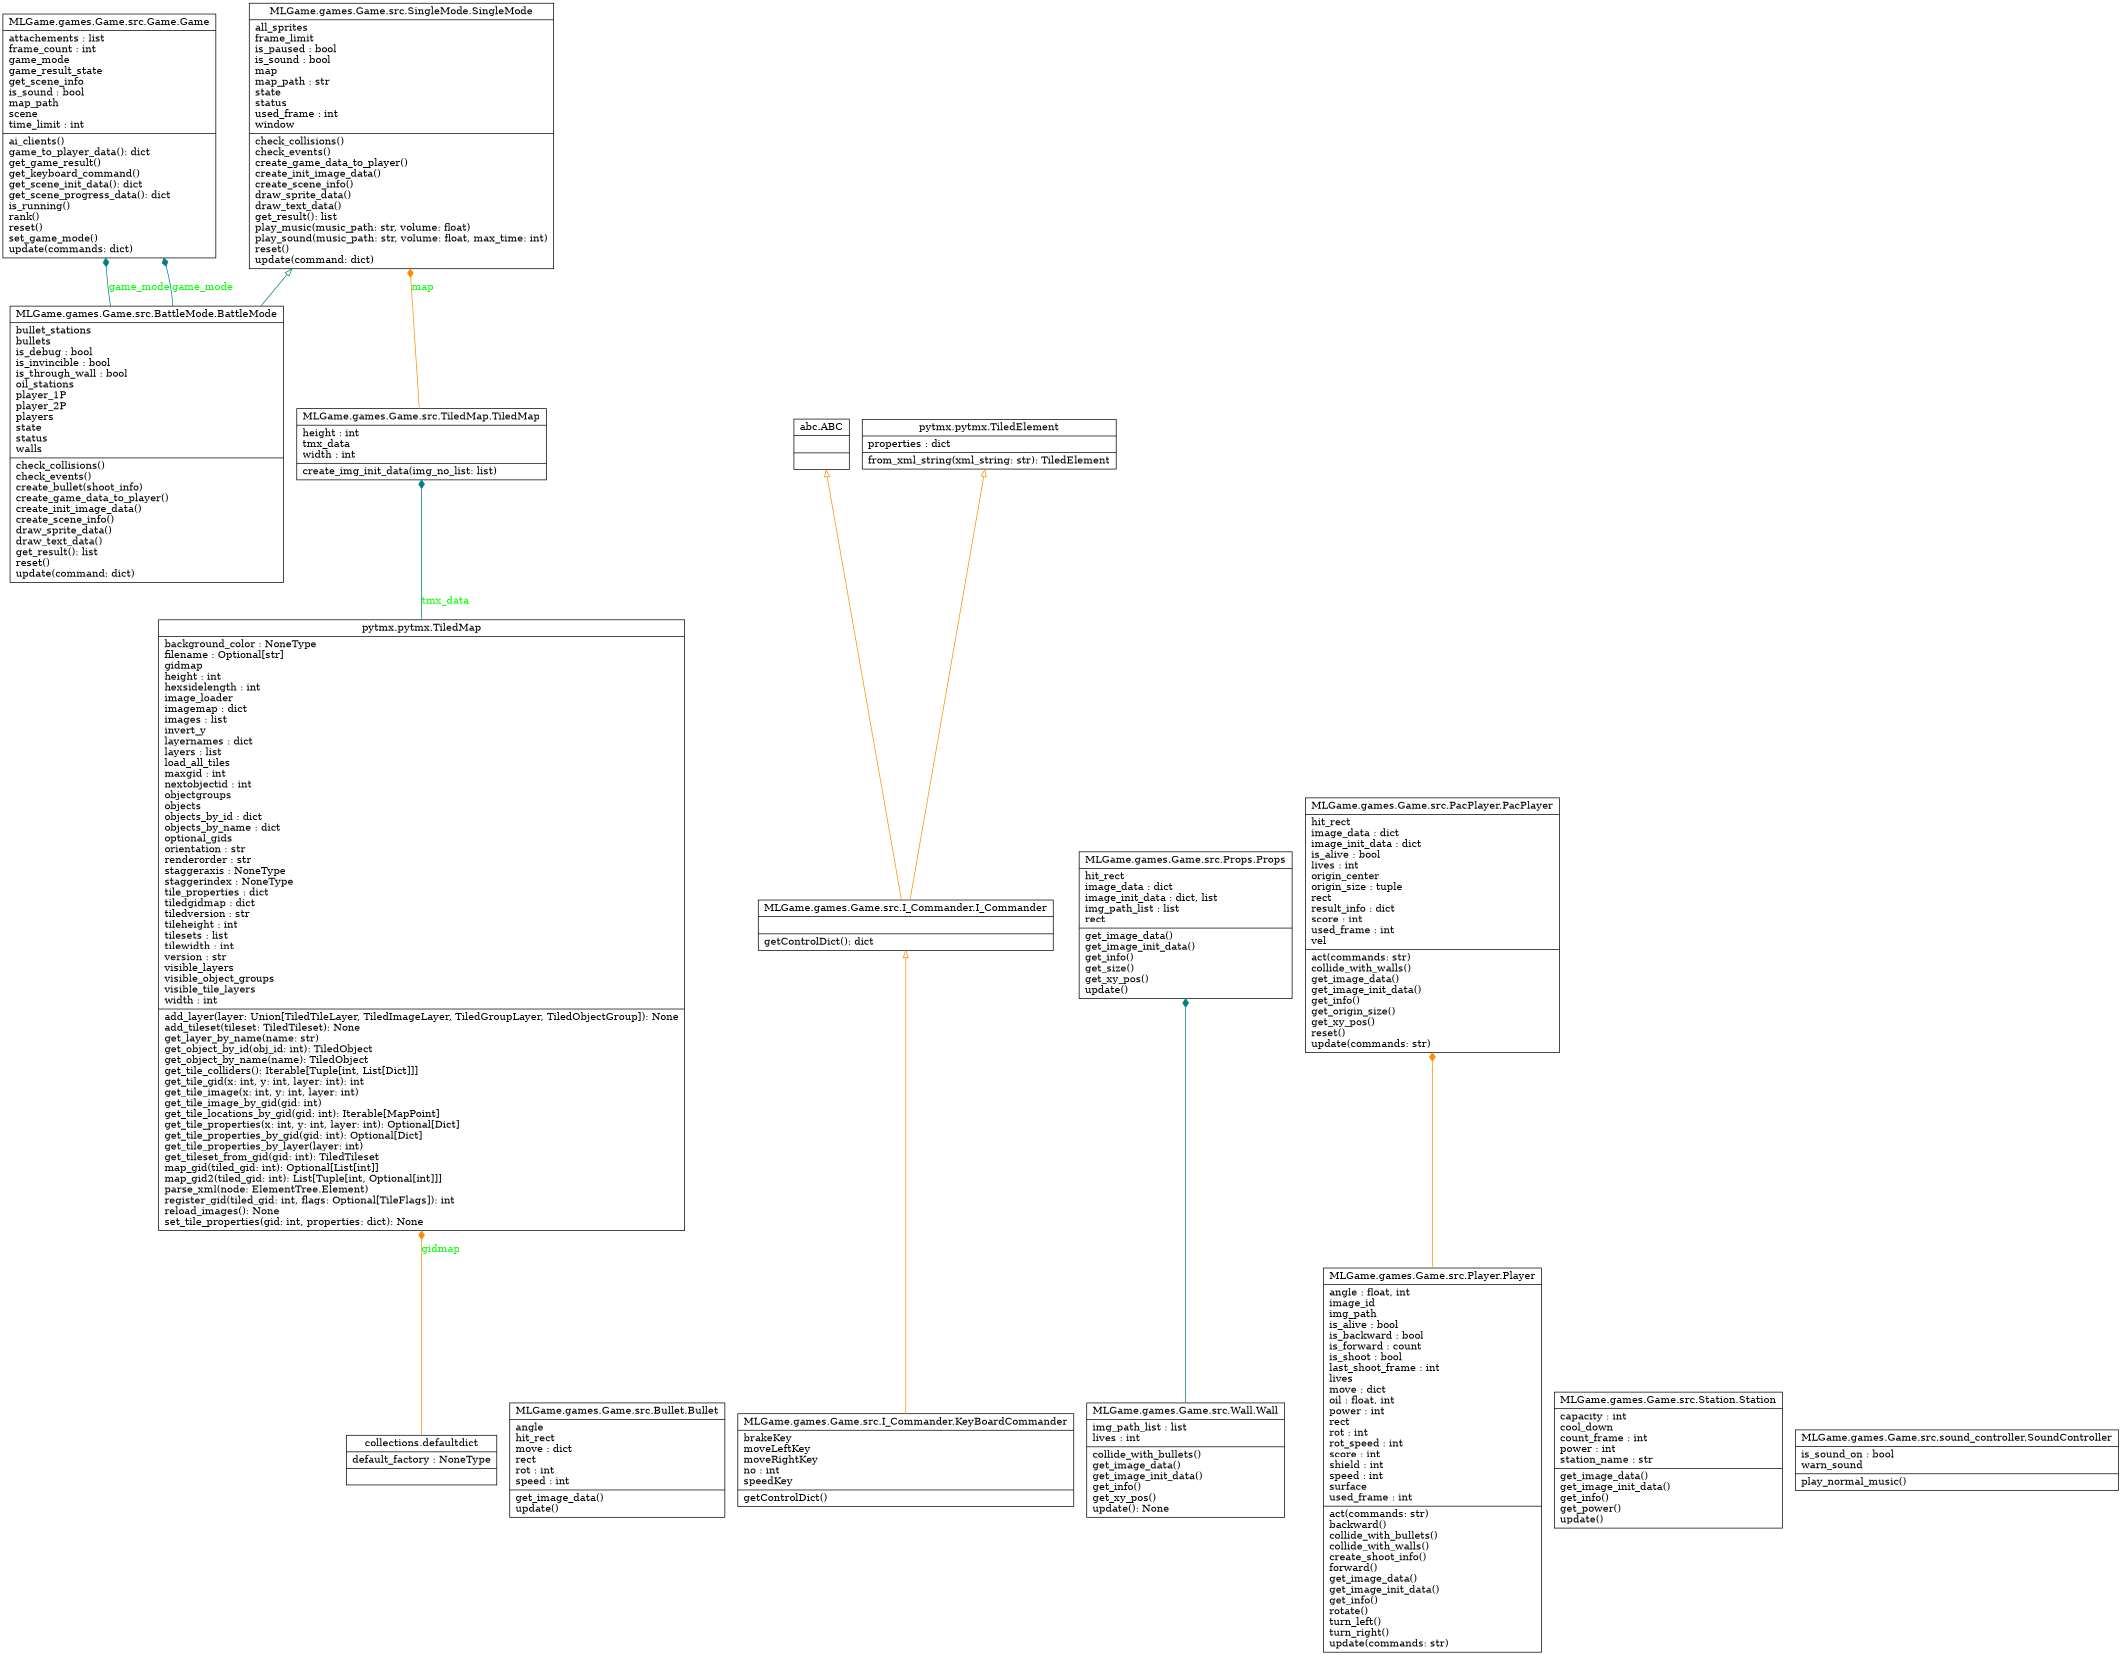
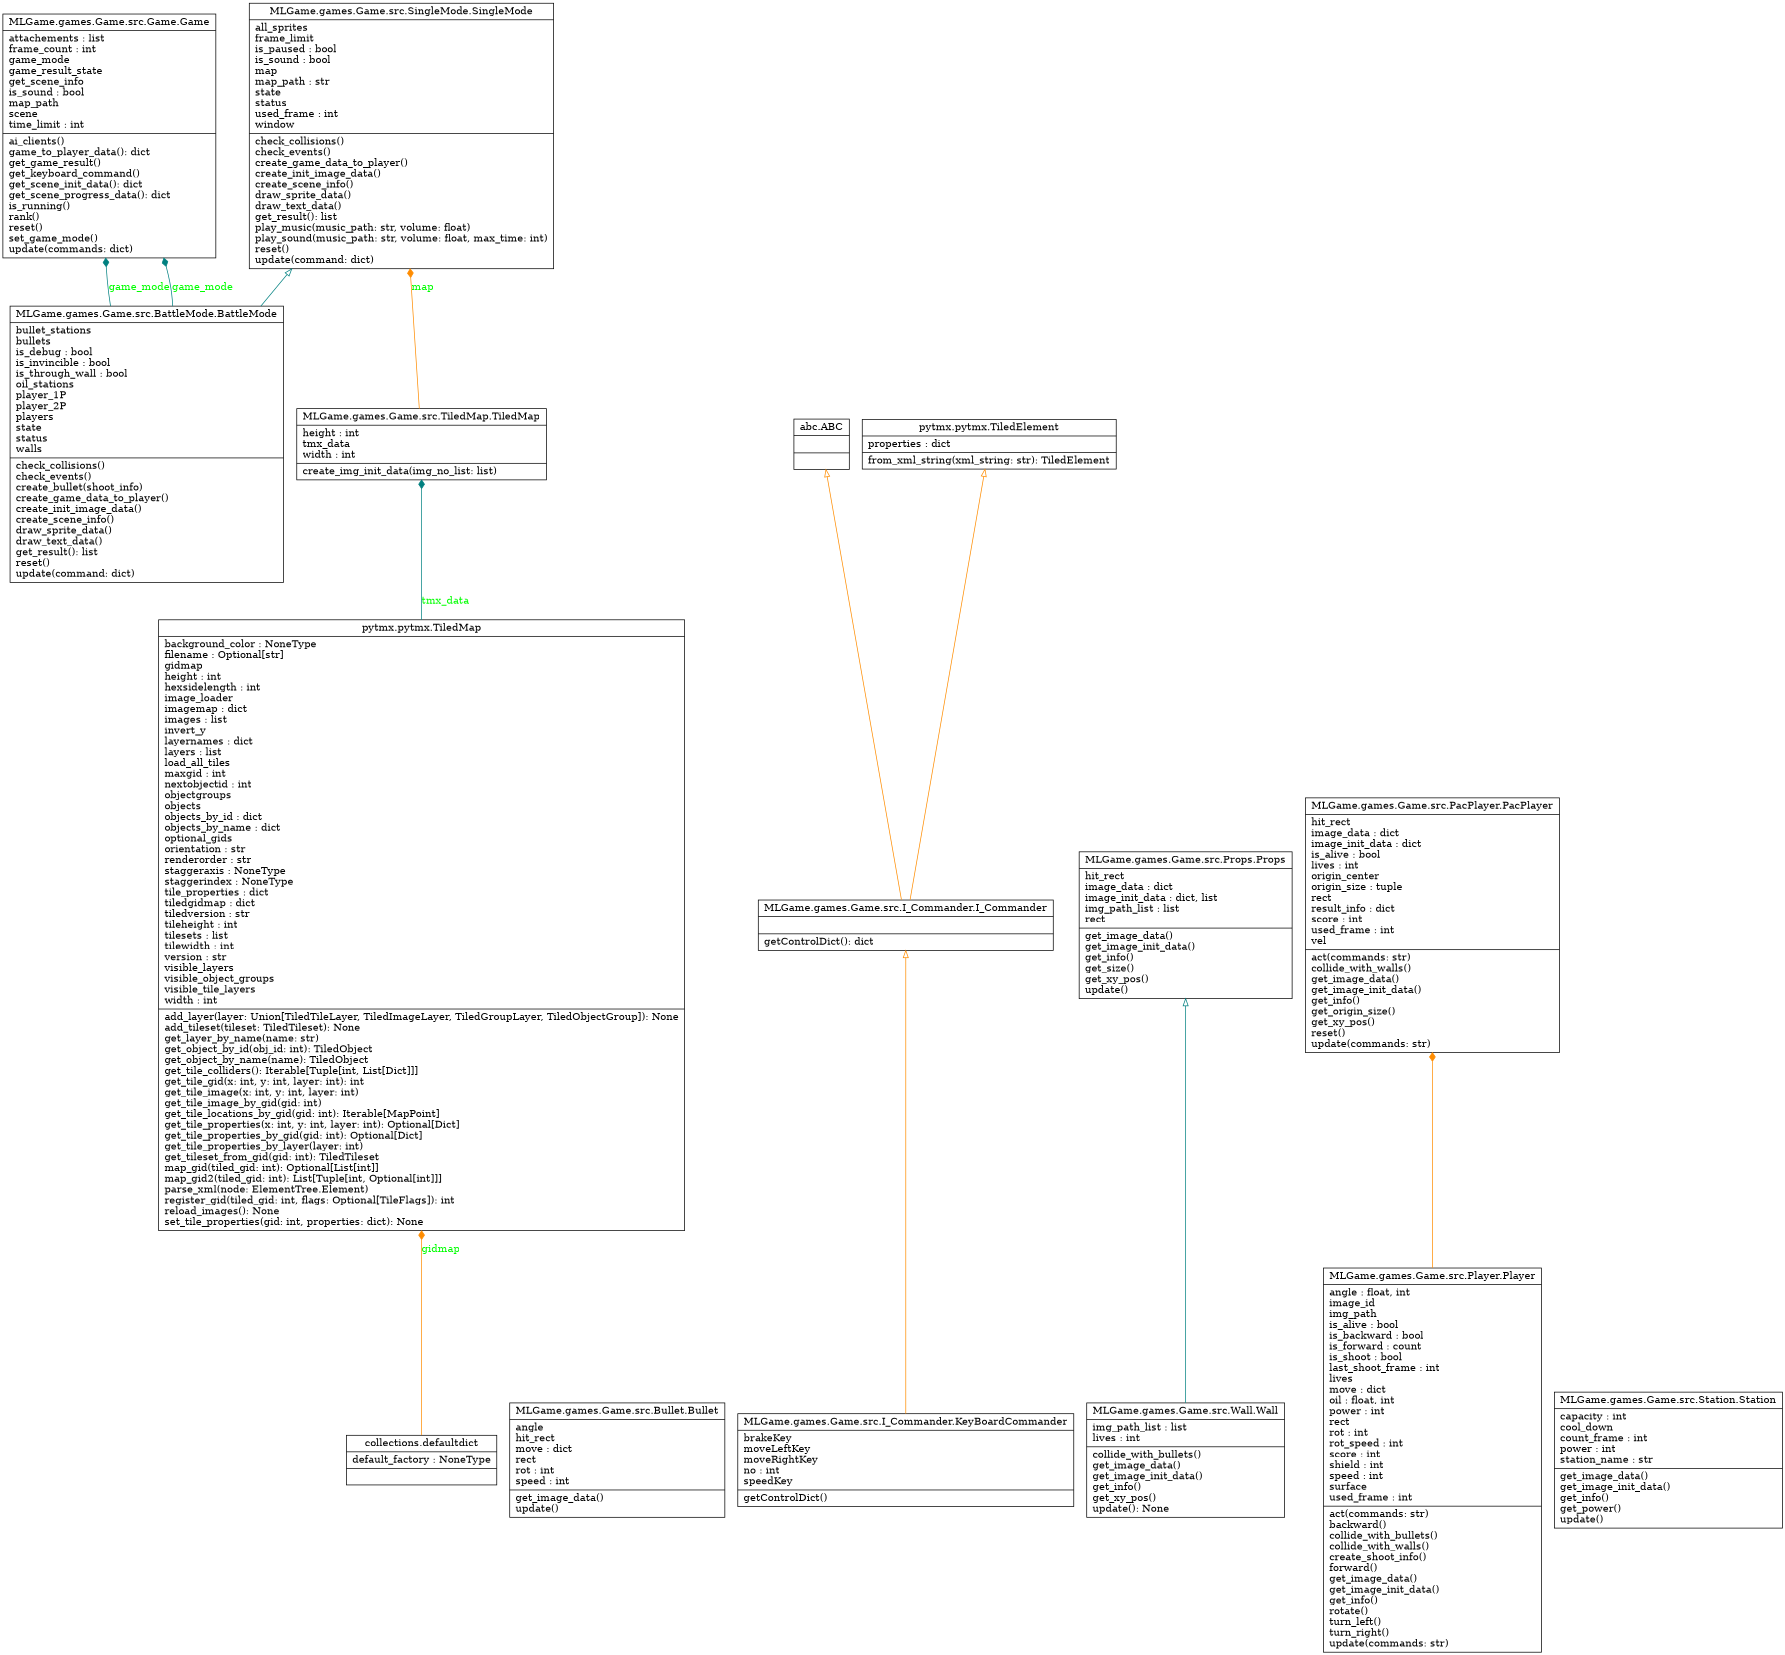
edge "MLGame.games.Game.src.Wall.Wall" -> "MLGame.games.Game.src.Props.Props": arrowhead diamond -> empty
node "MLGame.games.Game.src.sound_controller.SoundController": removed
